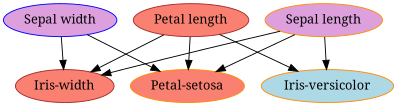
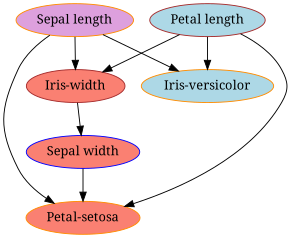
node "Sepal width": fillcolor plum -> salmon
node "Petal length": fillcolor salmon -> lightblue
edge "Sepal width" -> "Iris-width": reversed
